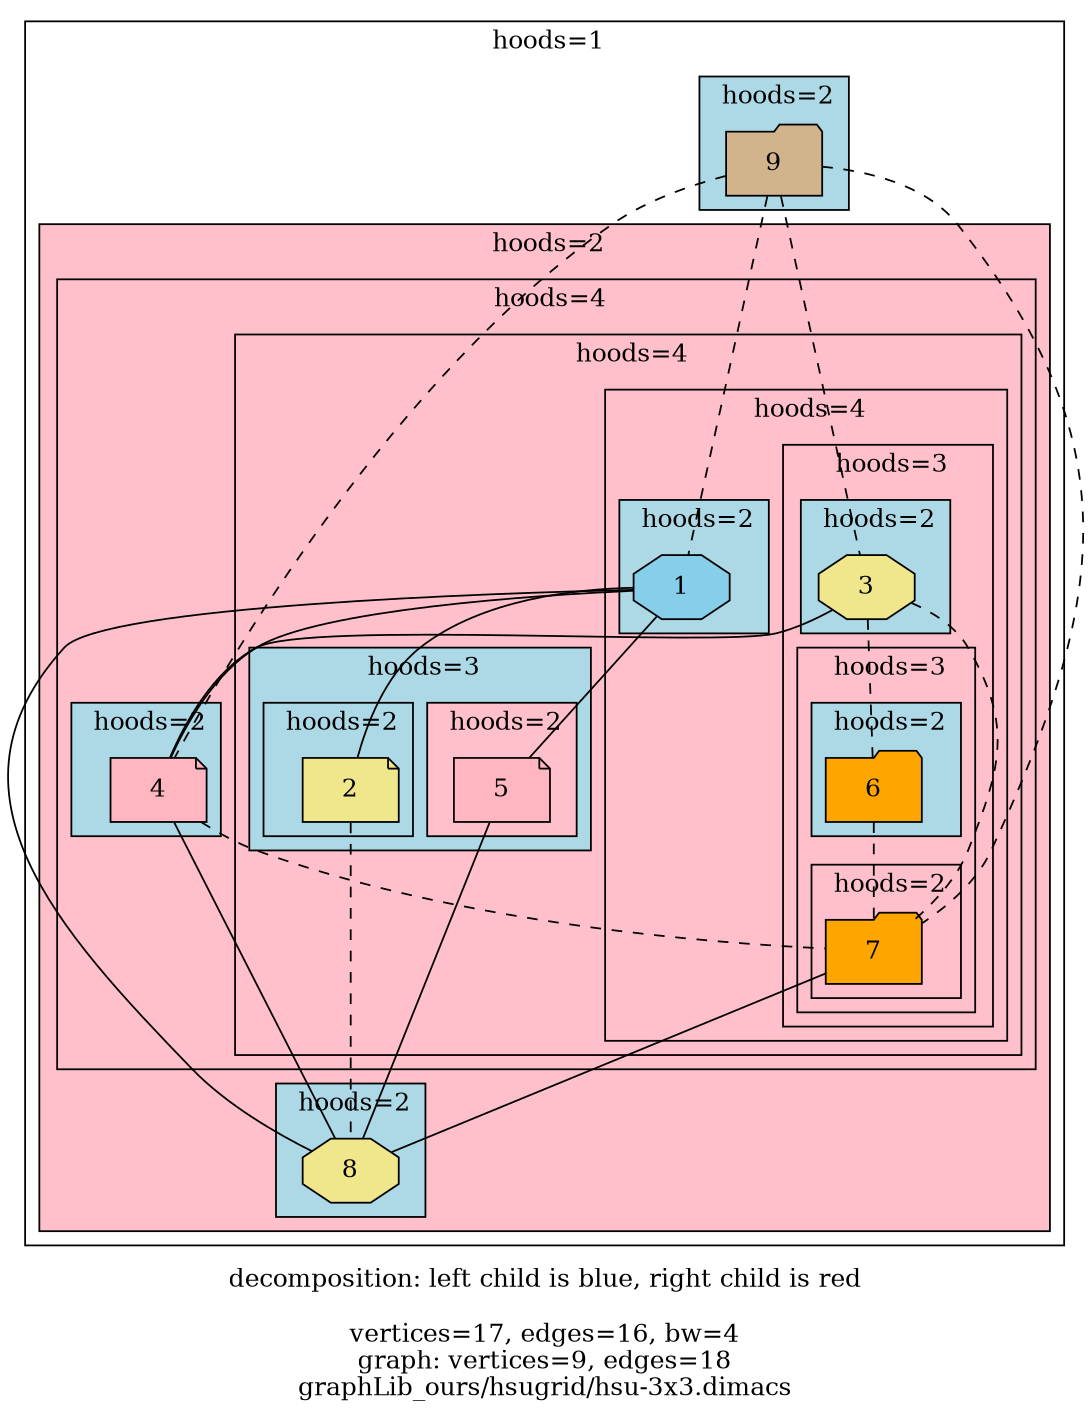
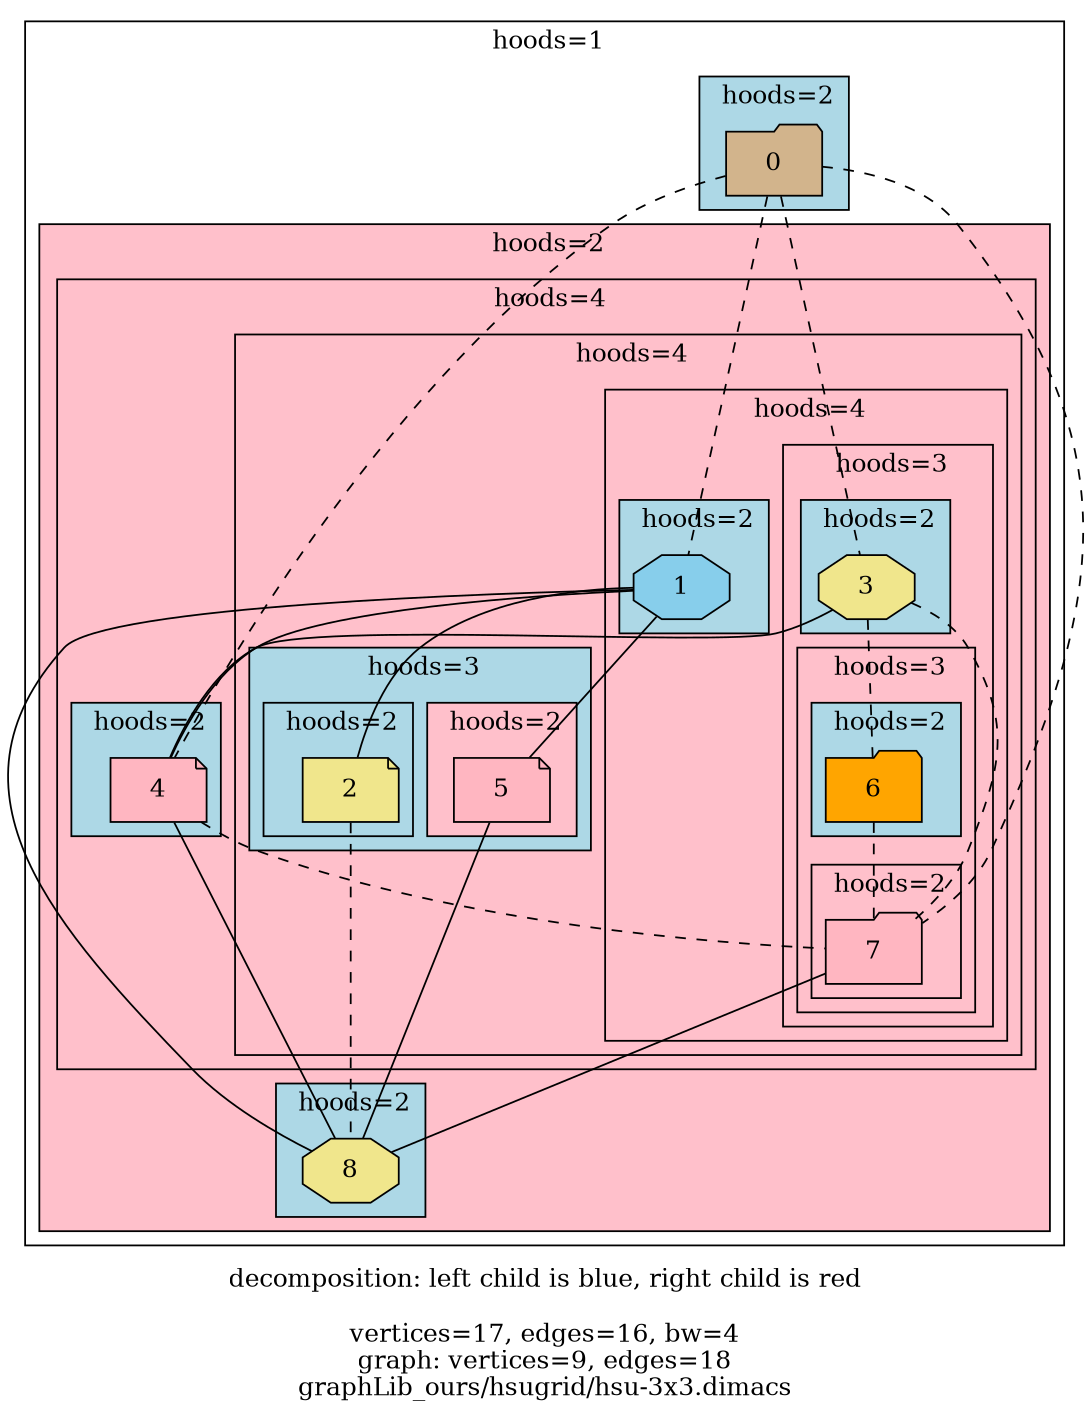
node "9": label "9" -> "0"
node "7": fillcolor orange -> lightpink
